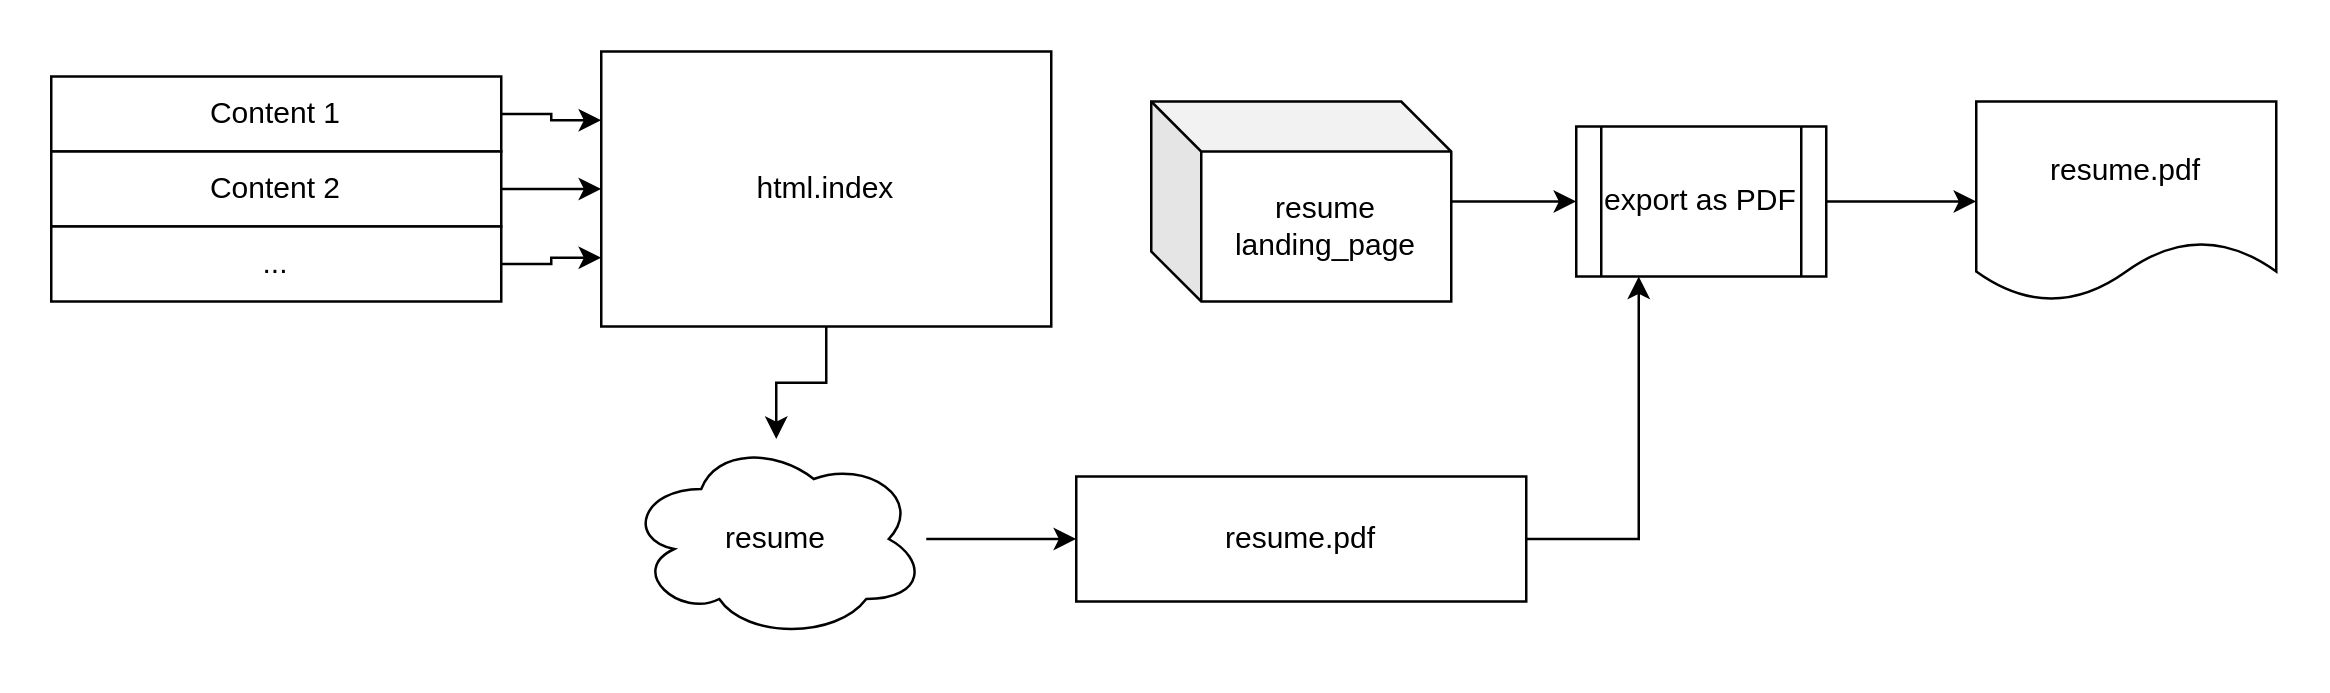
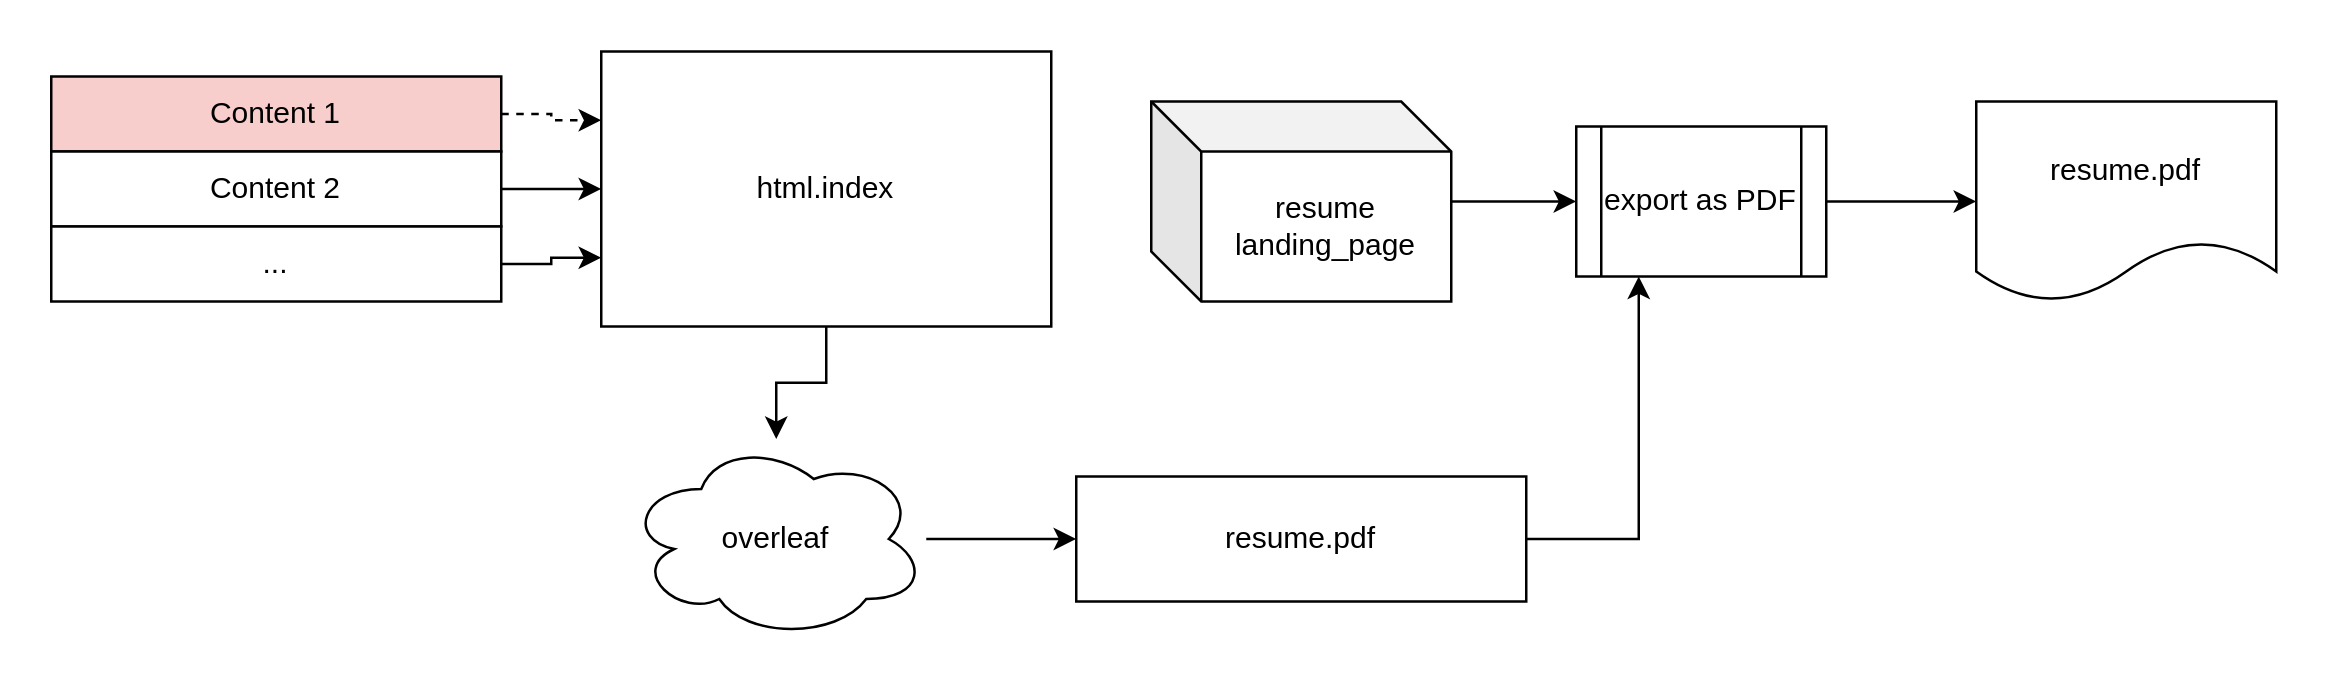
node "Content 1": fillcolor #ffffff -> #f8cecc
edge "Content 1" -> "html.index": style solid -> dashed
node "resume": label "resume" -> "overleaf"
